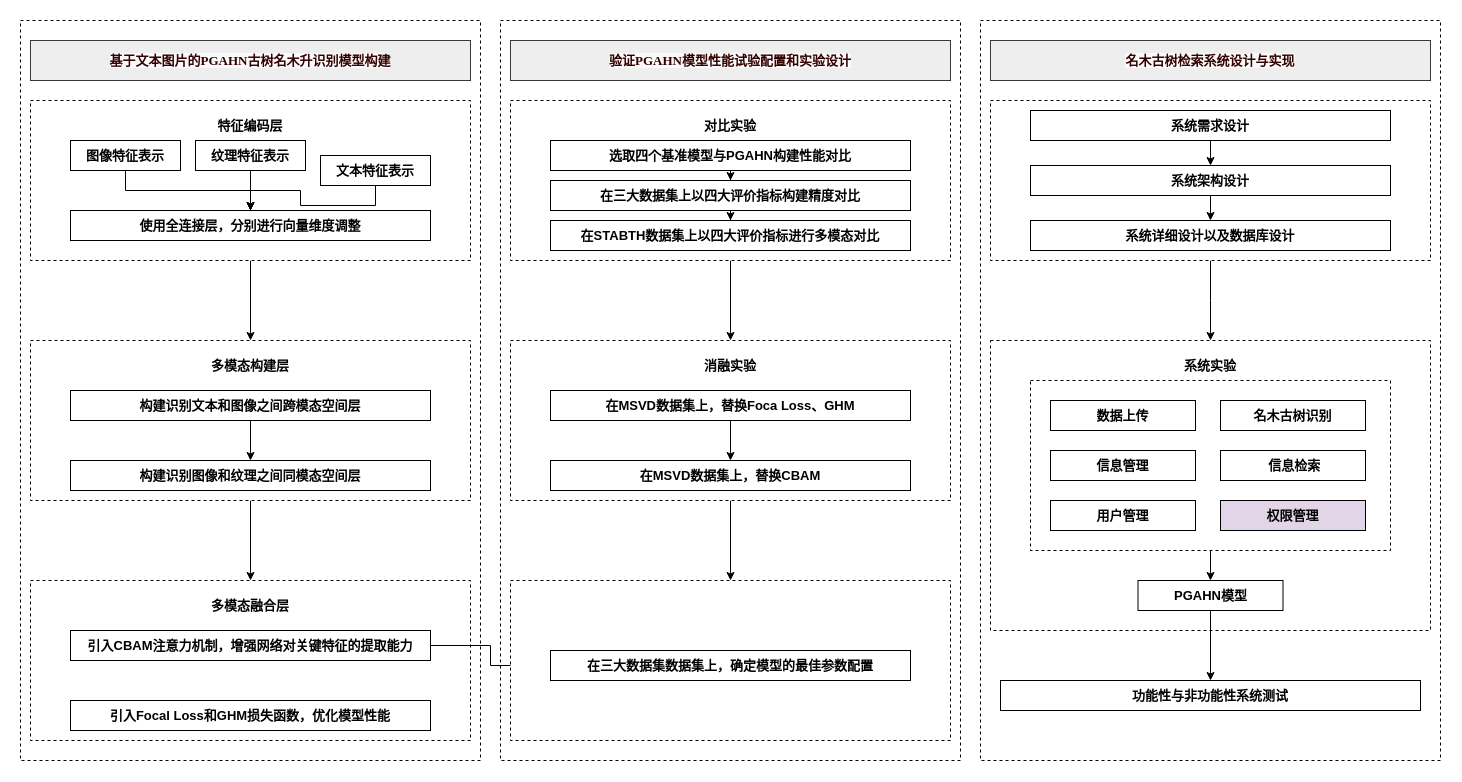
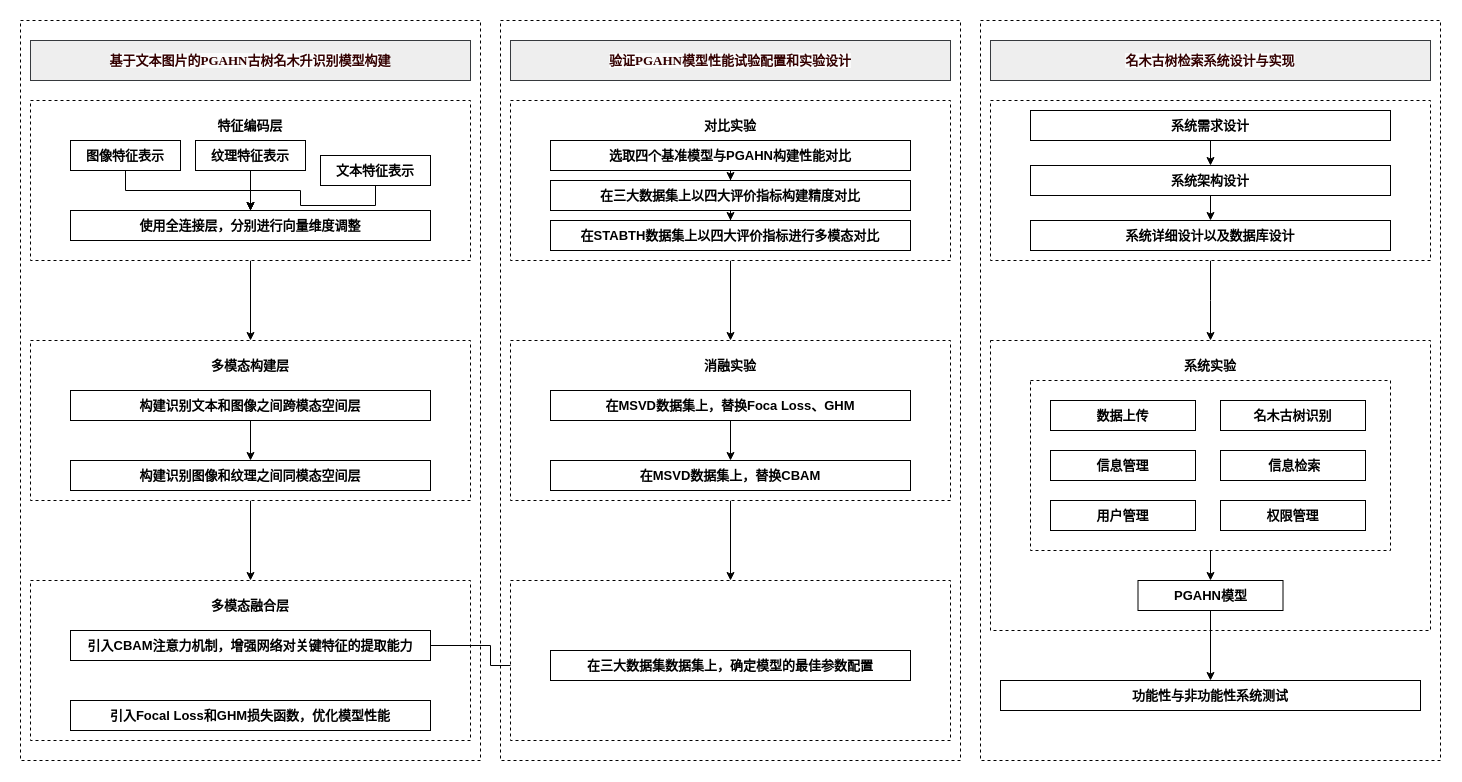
node "权限管理": fillcolor #e1d5e7 -> #ffffff
